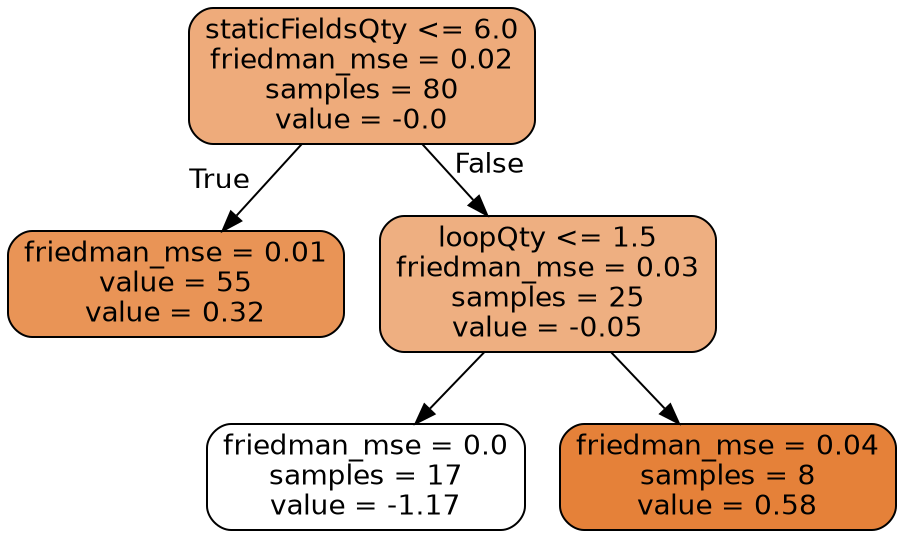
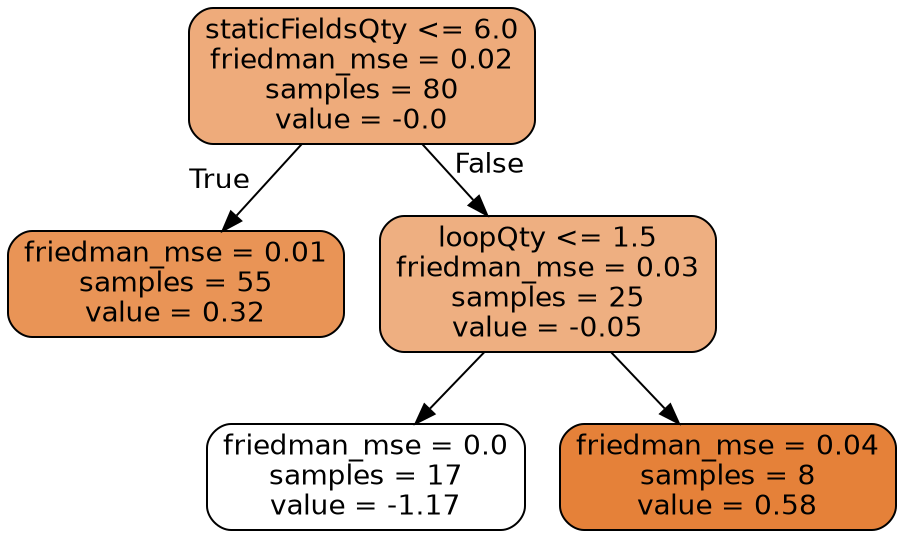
node "friedman_mse = 0.01 value = 55 value = 0.32": label "friedman_mse = 0.01 value = 55 value = 0.32" -> "friedman_mse = 0.01 samples = 55 value = 0.32"
